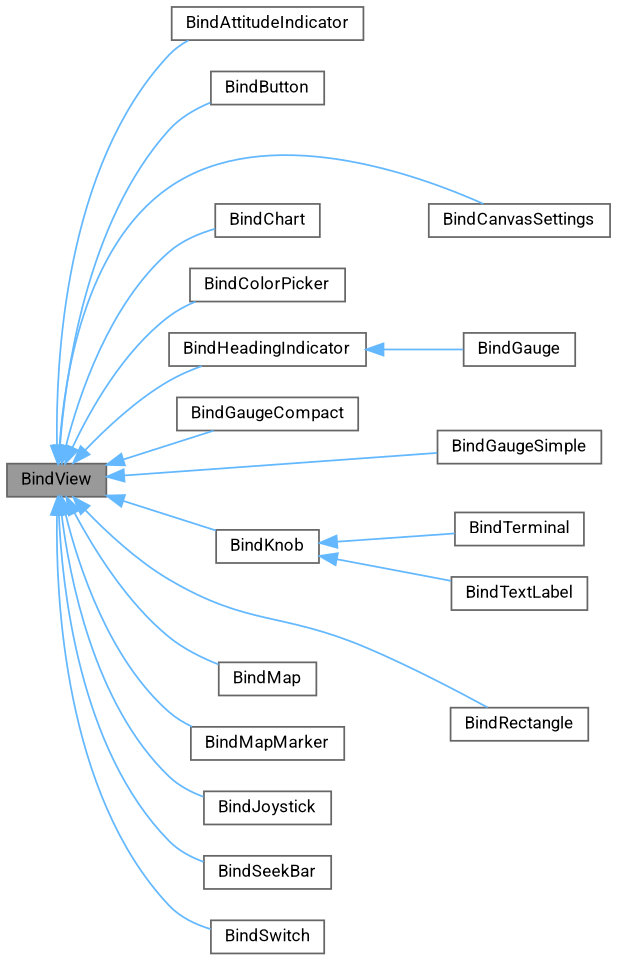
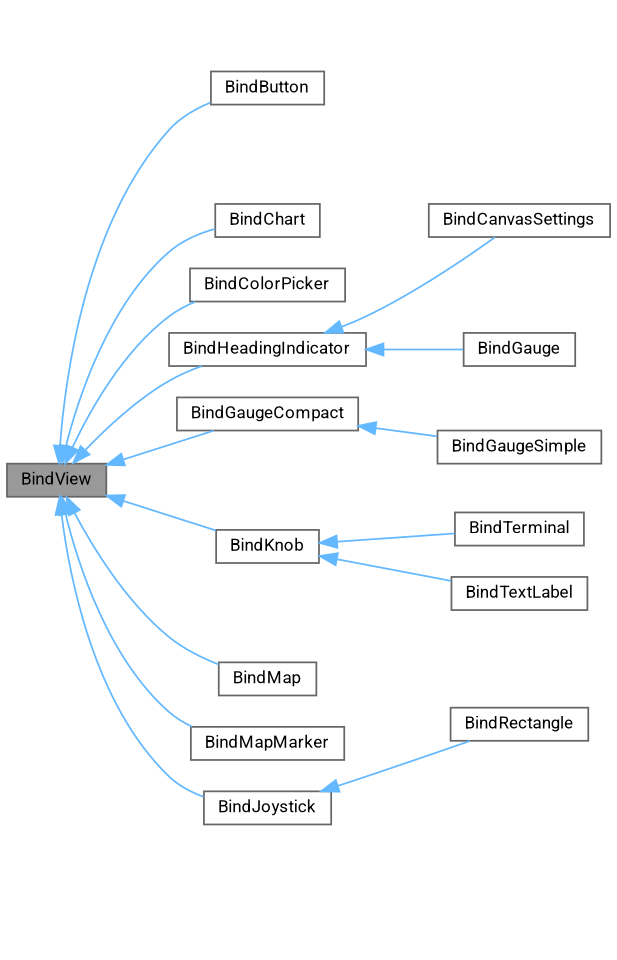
node "BindAttitudeIndicator": removed
edge "BindCanvasSettings" -> "BindView": now "BindCanvasSettings" -> "BindHeadingIndicator"
edge "BindGaugeSimple" -> "BindView": now "BindGaugeSimple" -> "BindGaugeCompact"
edge "BindRectangle" -> "BindView": now "BindRectangle" -> "BindJoystick"
node "BindSeekBar": removed
node "BindSwitch": removed
